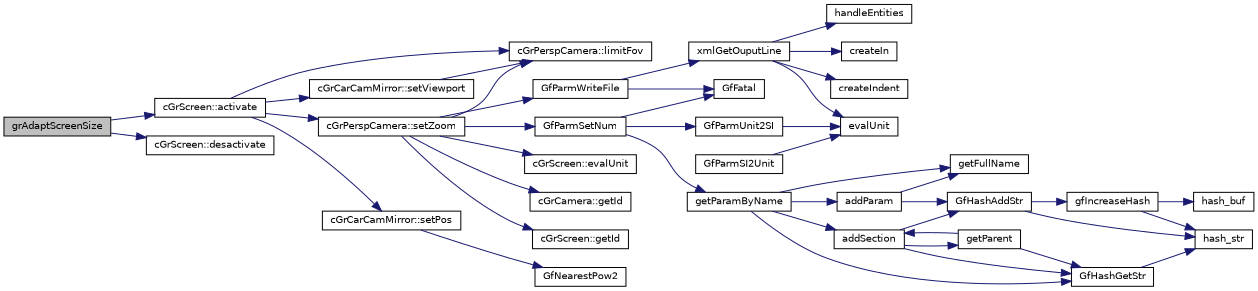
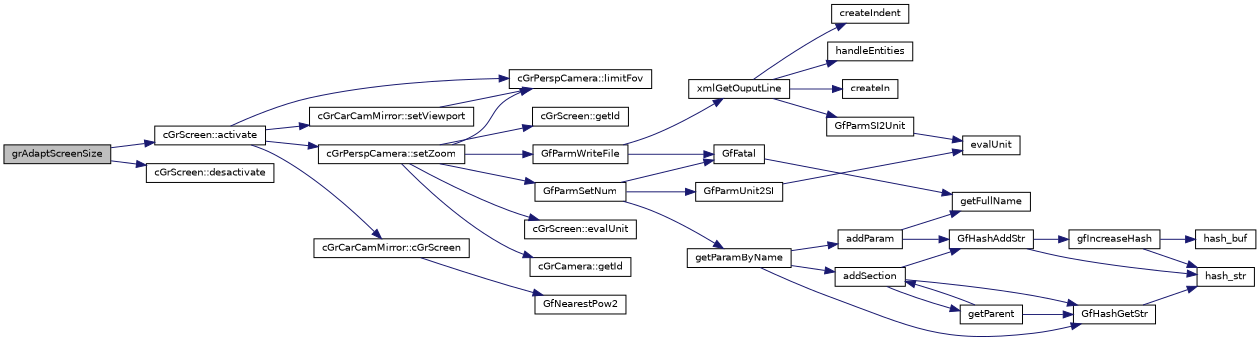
edge "xmlGetOuputLine" -> "evalUnit": now "xmlGetOuputLine" -> "GfParmSI2Unit"
edge "getParamByName" -> "getFullName": now "GfFatal" -> "getFullName"
node "cGrCarCamMirror::setPos": label "cGrCarCamMirror::setPos" -> "cGrCarCamMirror::cGrScreen"
